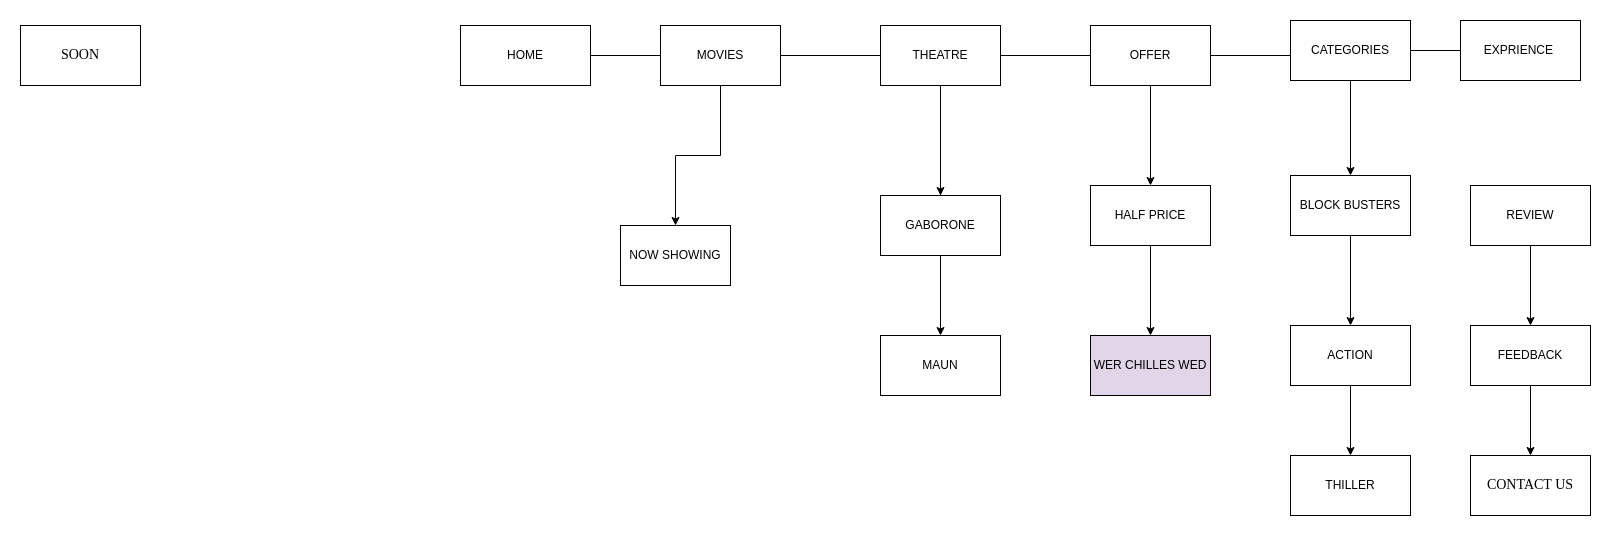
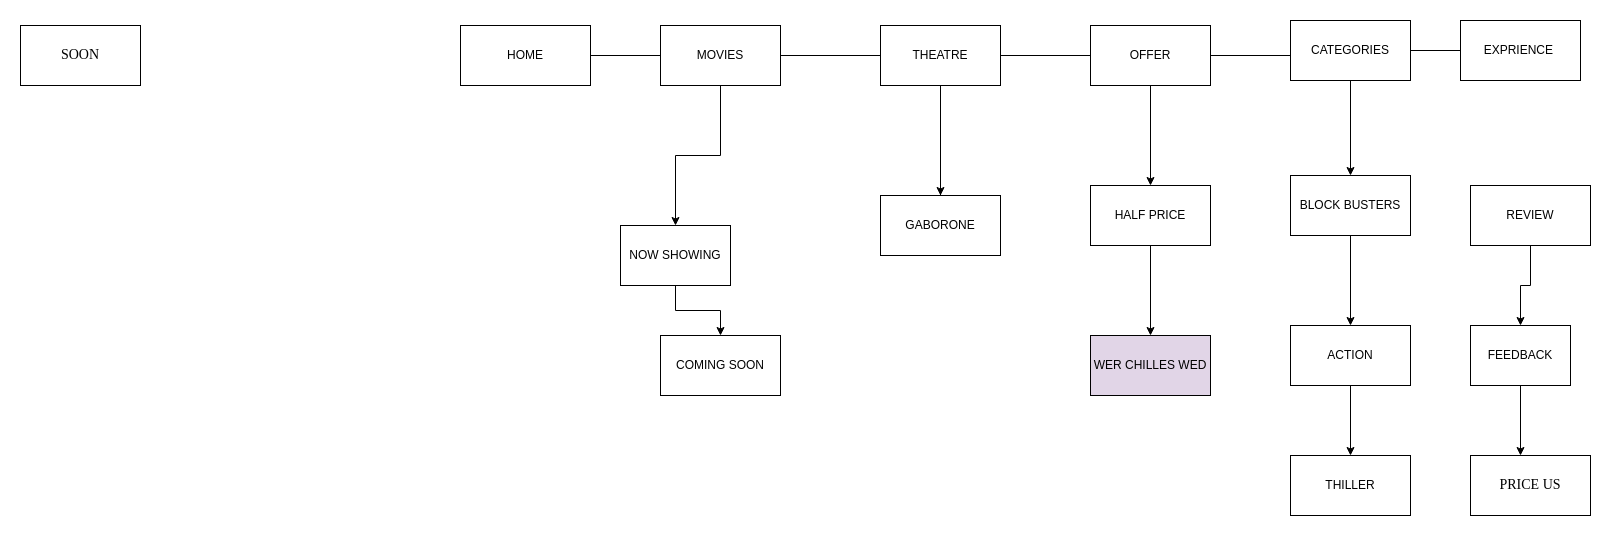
edge "GABORONE" -> "MAUN": removed
edge "NOW SHOWING" -> "COMING SOON": added
node "FEEDBACK": size 120x60 -> 100x60
node "COMING SOON": added
node "MAUN": removed
node "CONTACT US": label "CONTACT US" -> "PRICE US"
